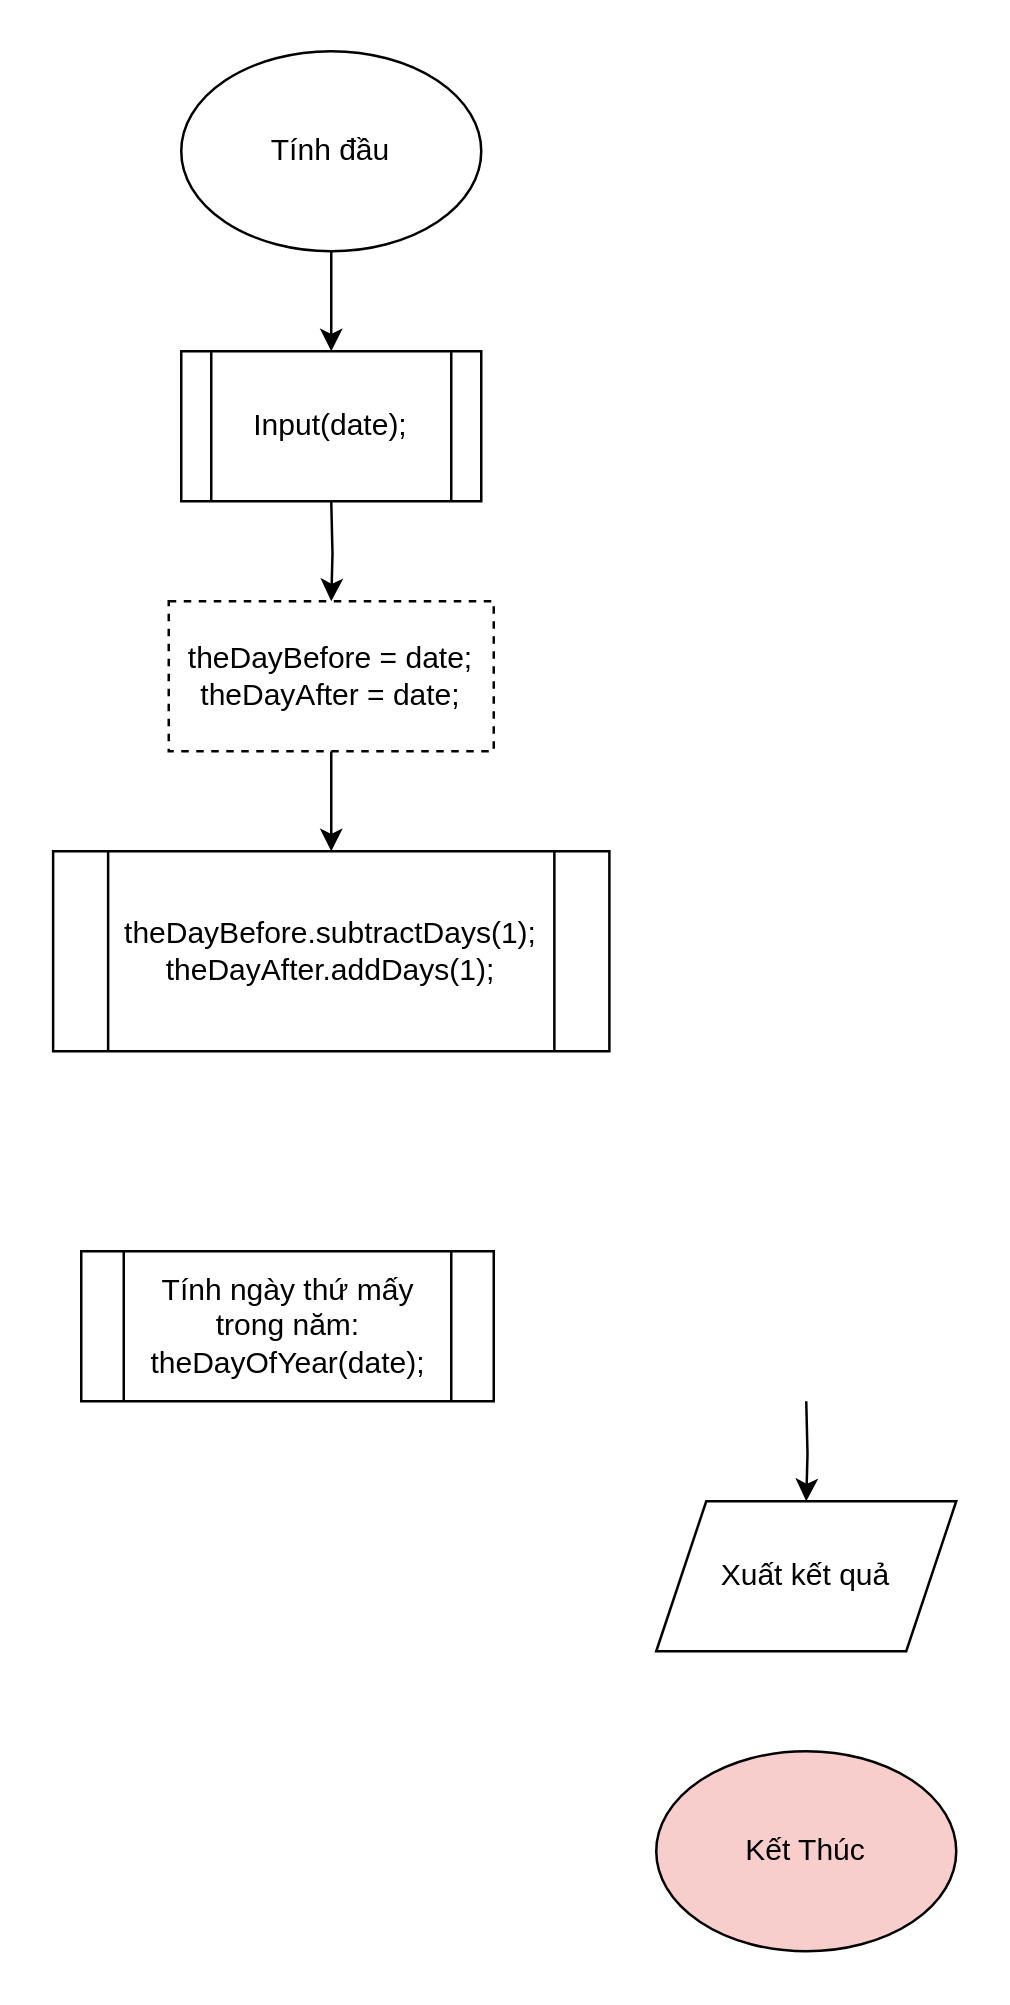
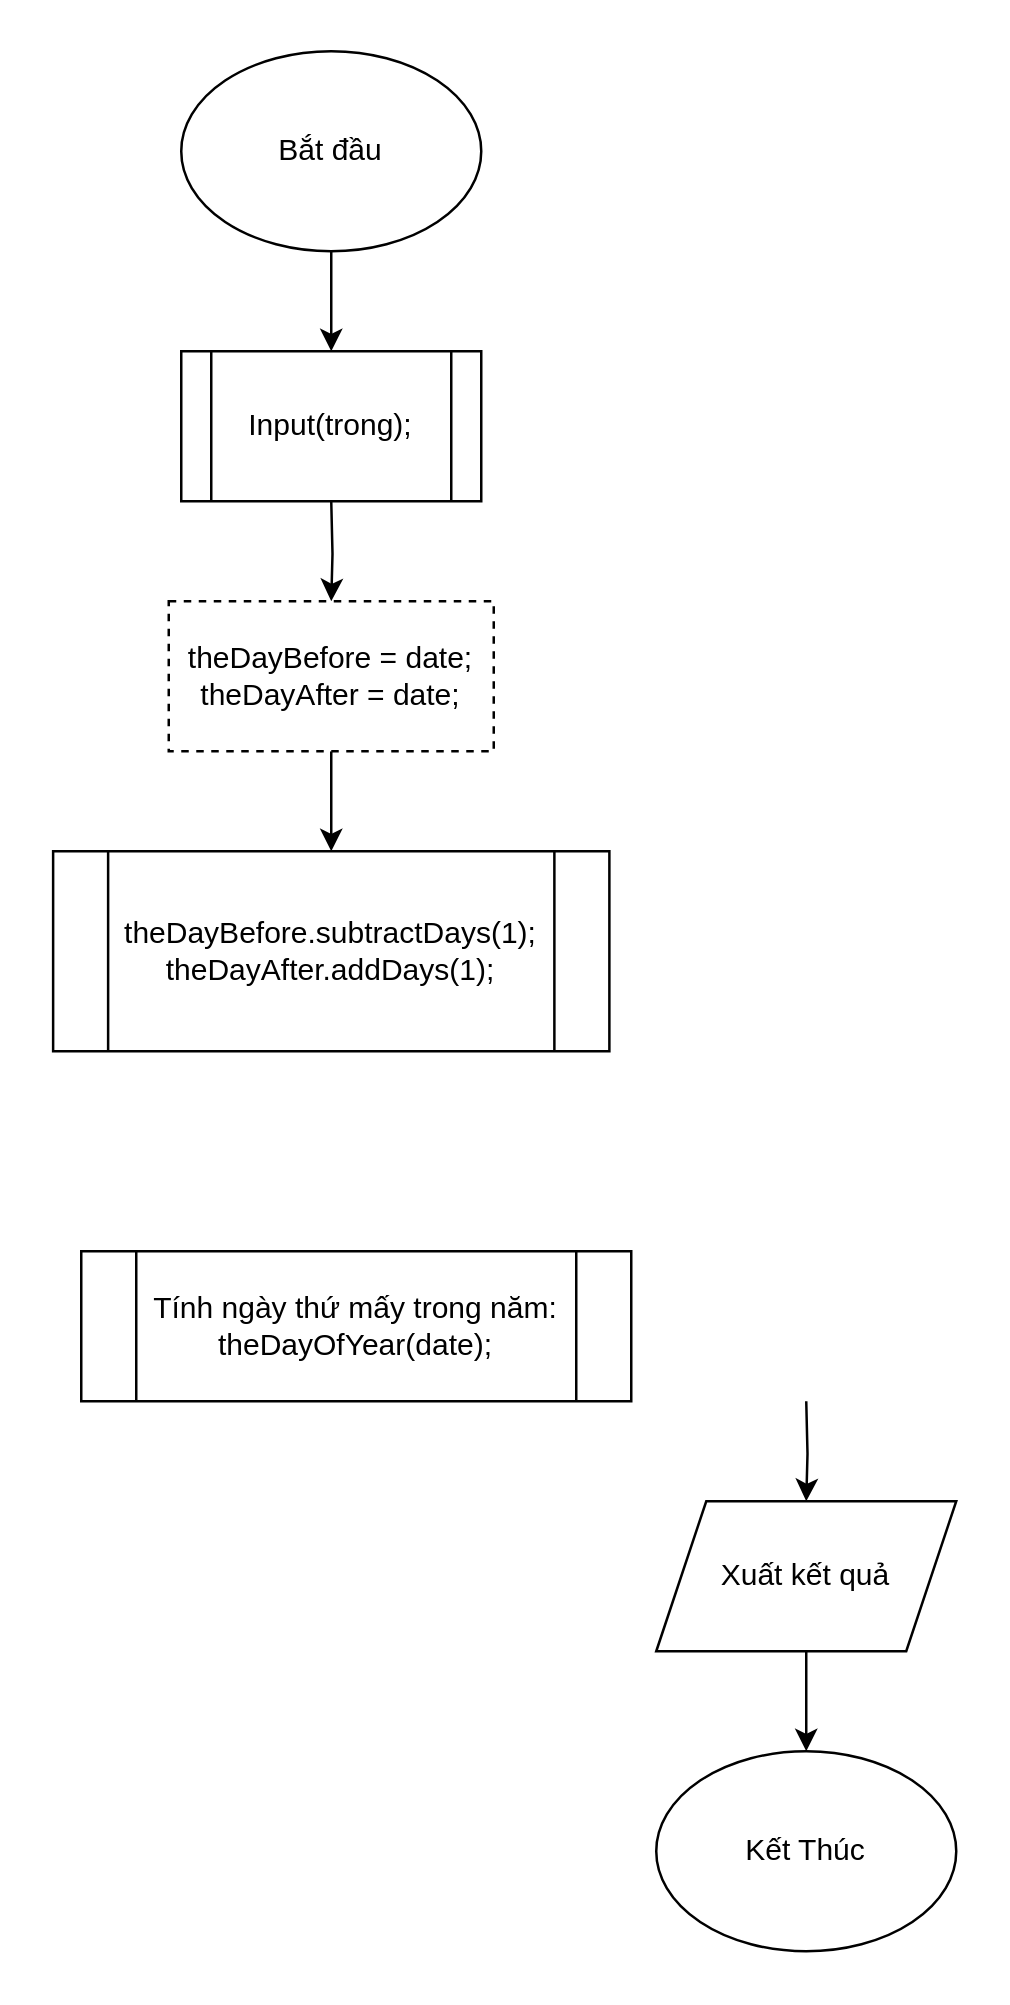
node "Tính đầu": label "Tính đầu" -> "Bắt đầu"
node "Input(date);": label "Input(date);" -> "Input(trong);"
node "Tính ngày thứ mấy trong năm: theDayOfYear(date);": size 413x150 -> 550x150
edge "Xuất kết quả" -> "Kết Thúc": added
node "Kết Thúc": fillcolor #f8cecc -> #ffffff
